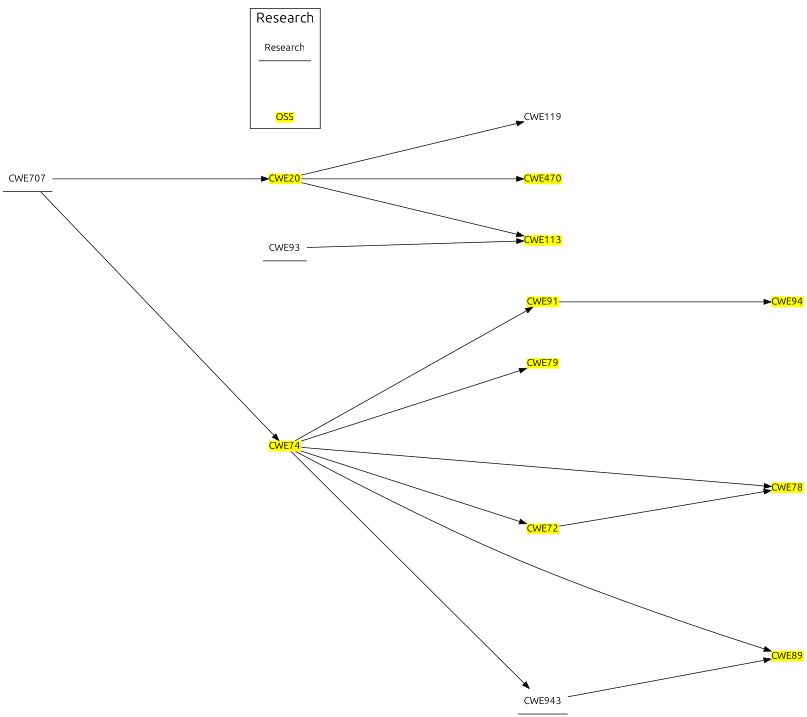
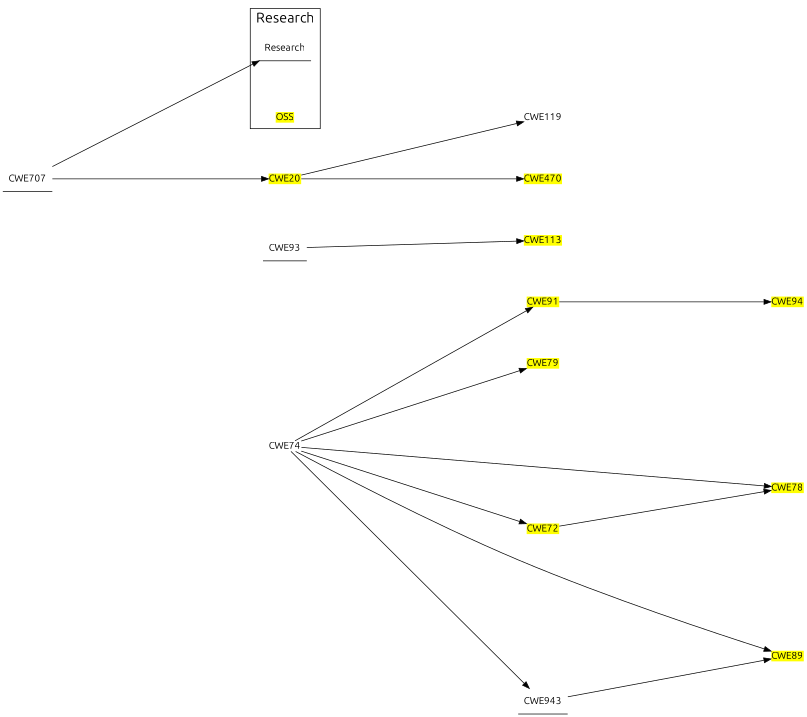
edge "CWE20" -> "CWE113": removed
edge "CWE707" -> "CWE74": now "CWE707" -> "Research"
node "CWE74": fillcolor yellow -> white
